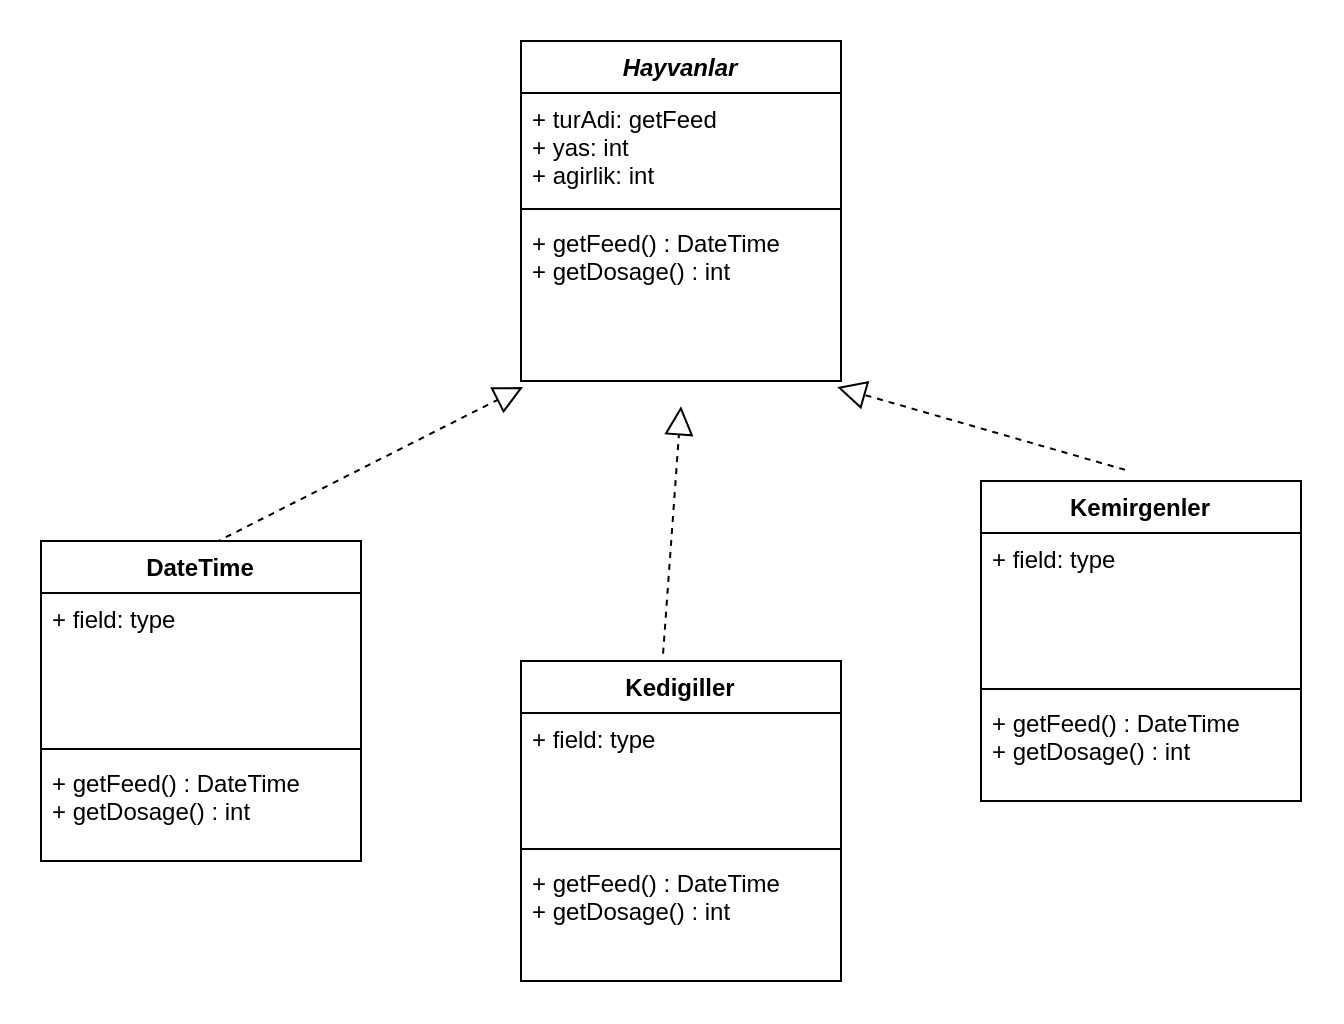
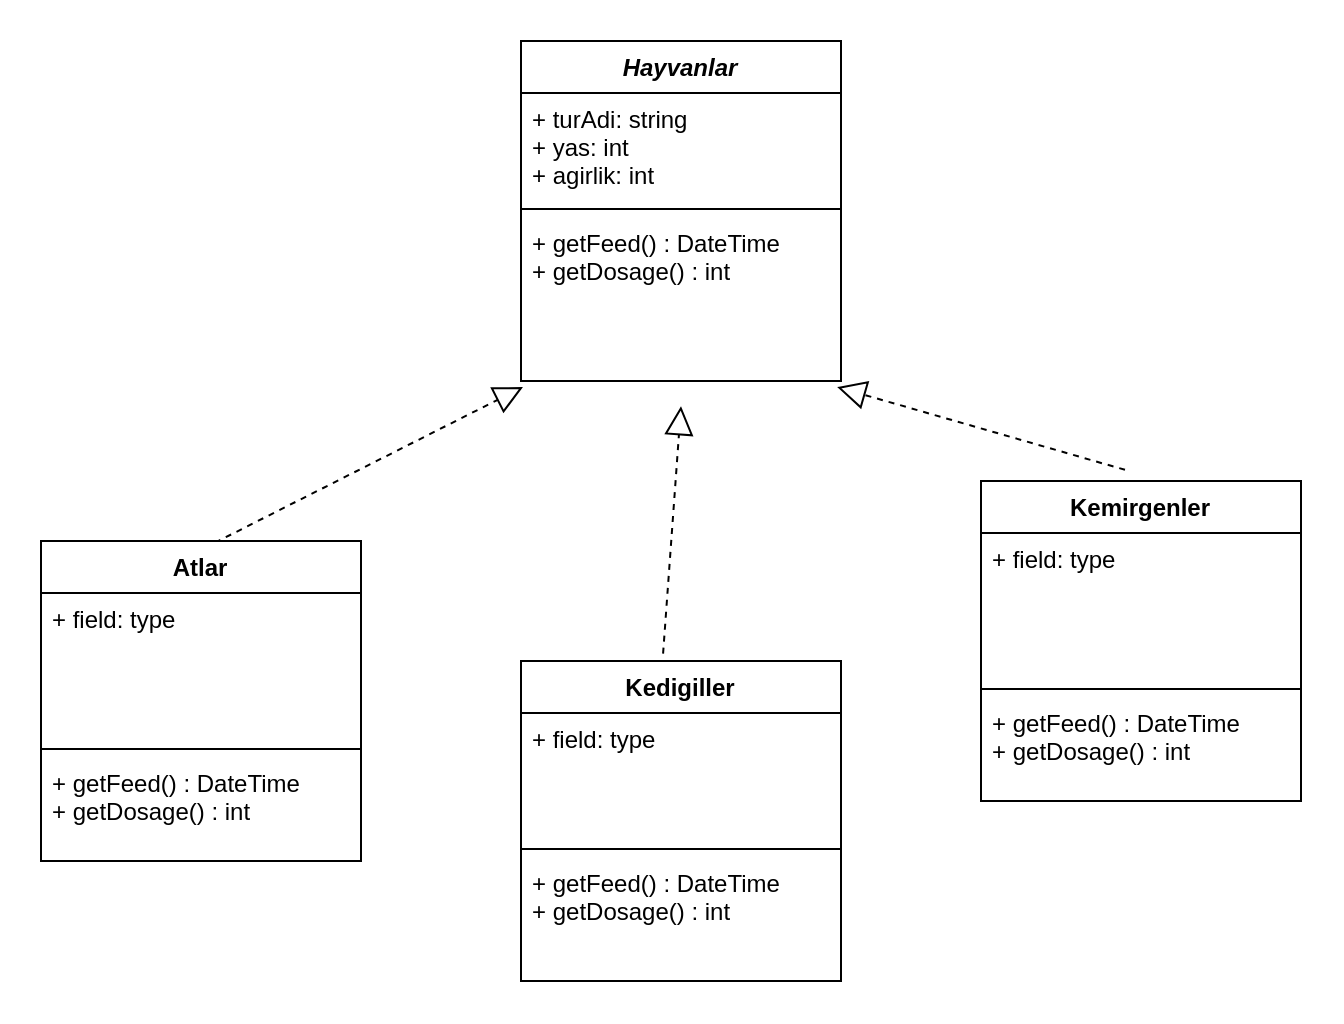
node "+ turAdi: getFeed + yas: int + agirlik: int": label "+ turAdi: getFeed + yas: int + agirlik: int" -> "+ turAdi: string + yas: int + agirlik: int"
node "DateTime": label "DateTime" -> "Atlar"
